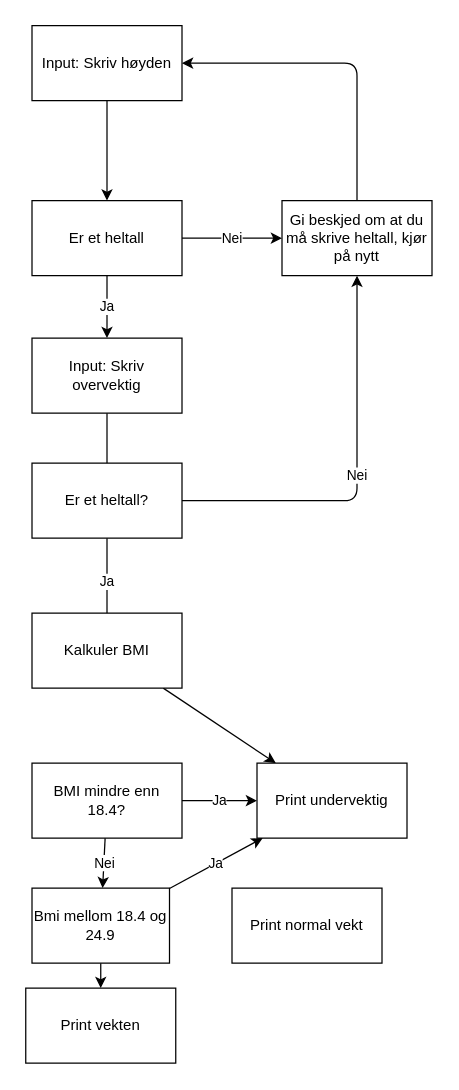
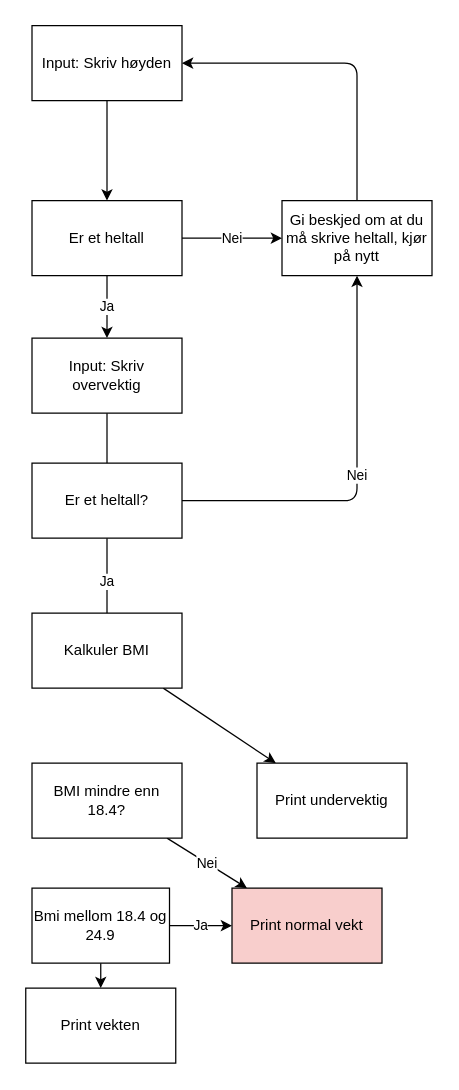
edge "BMI mindre enn 18.4?" -> "Print undervektig": removed, label "Ja"
edge "BMI mindre enn 18.4?" -> "Bmi mellom 18.4 og 24.9": now "BMI mindre enn 18.4?" -> "Print normal vekt"
edge "Bmi mellom 18.4 og 24.9" -> "Print undervektig": now "Bmi mellom 18.4 og 24.9" -> "Print normal vekt"
node "Print normal vekt": fillcolor #ffffff -> #f8cecc
